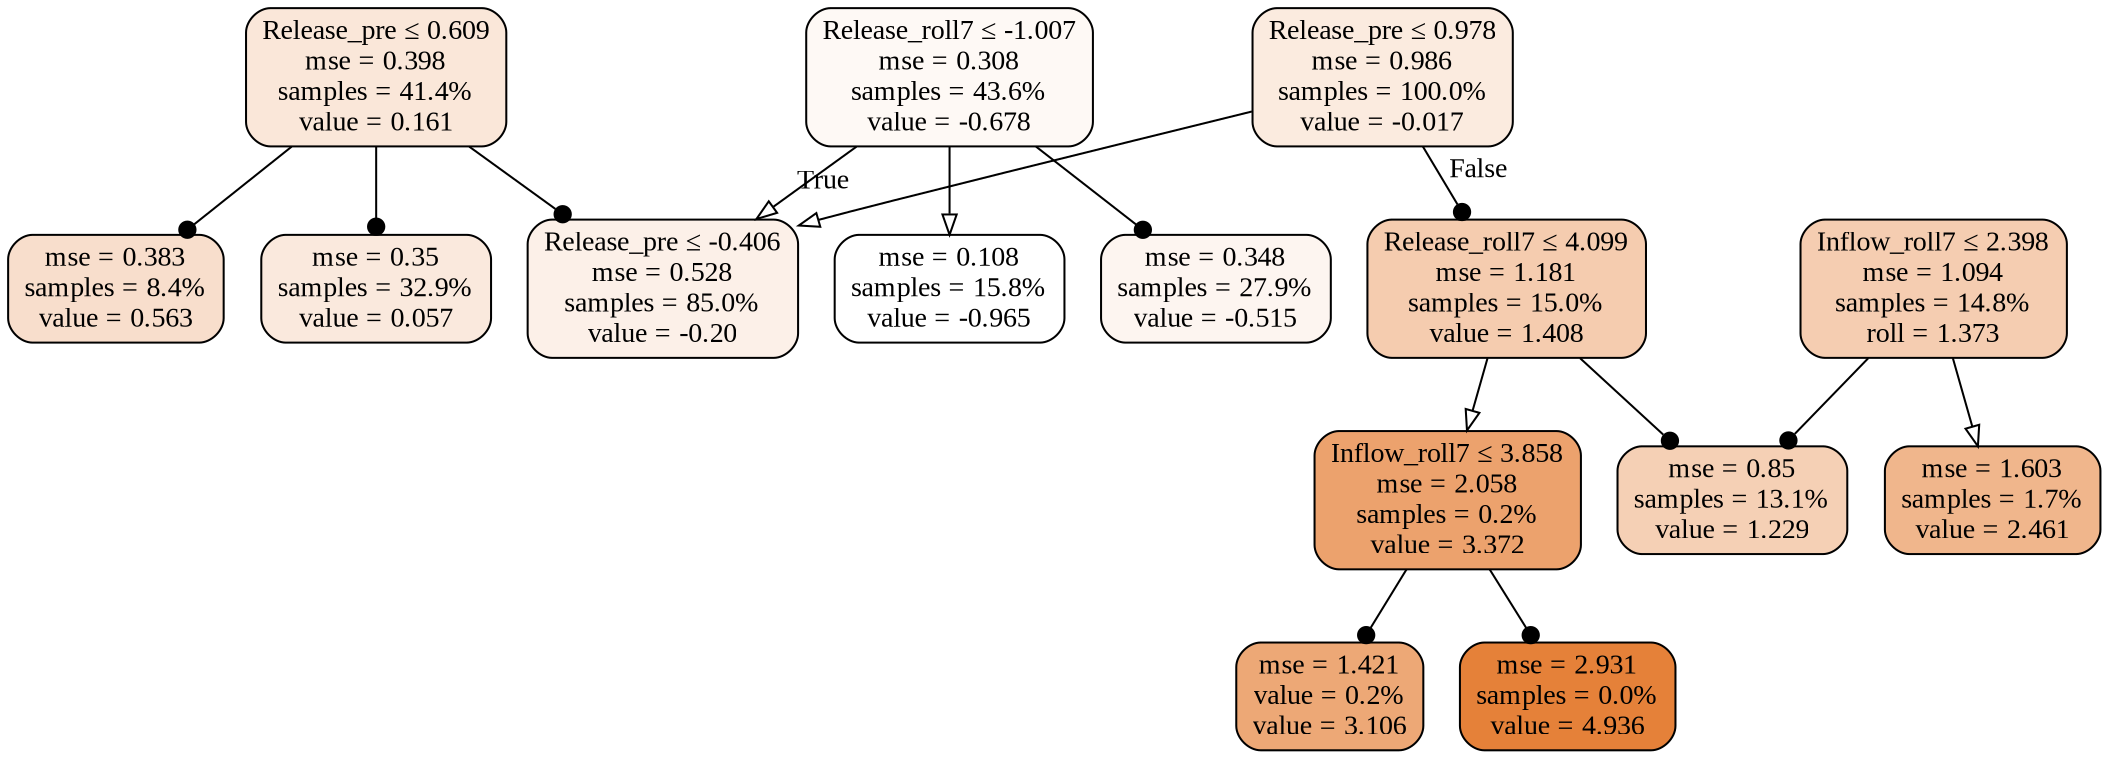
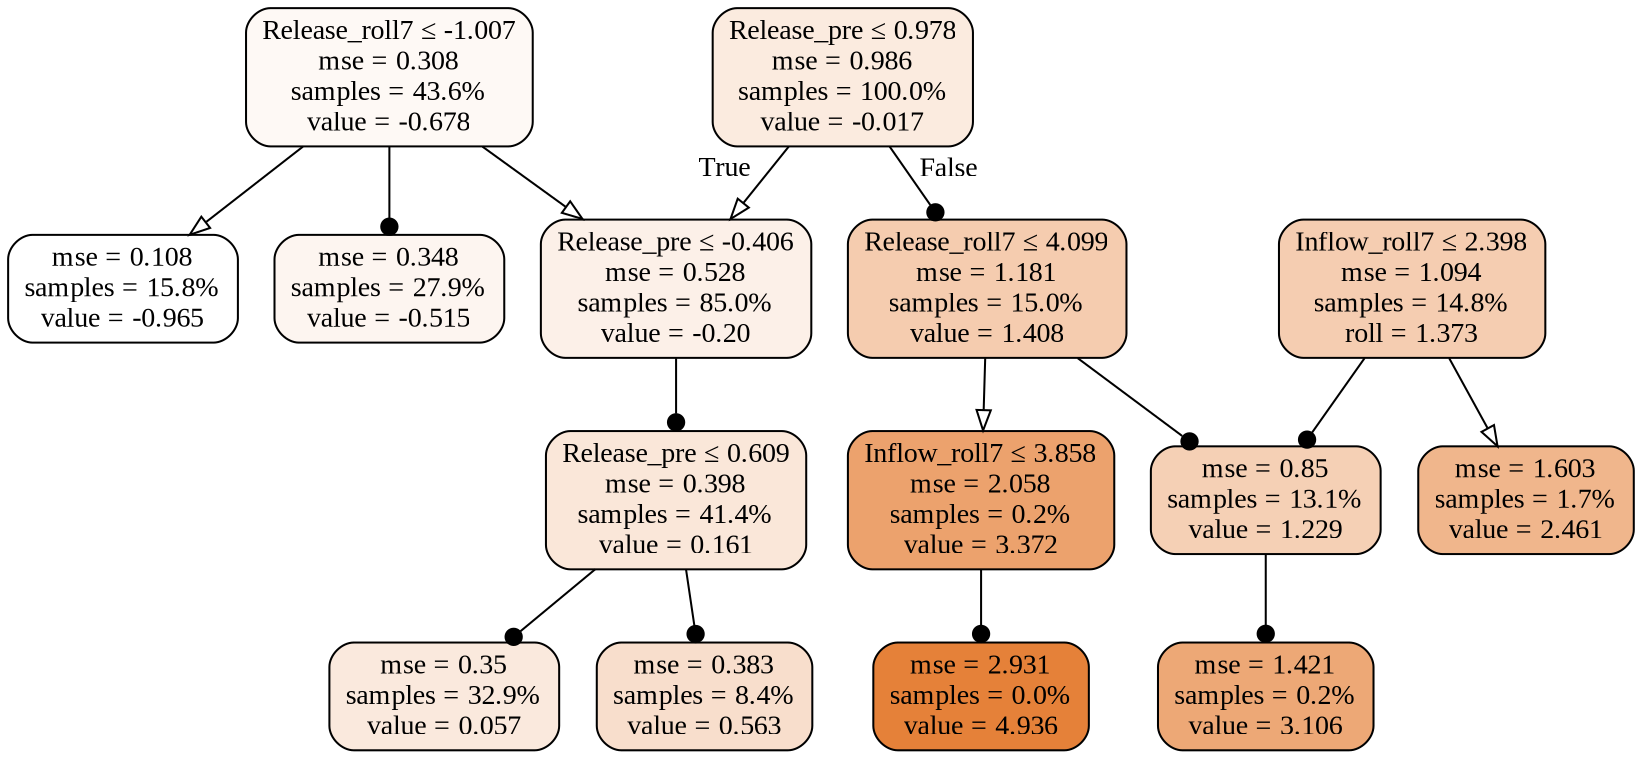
edge "Release_pre ≤ 0.609" -> "Release_pre ≤ -0.406": reversed
edge "Inflow_roll7 ≤ 3.858" -> "mse = 1.421": now "mse = 0.85" -> "mse = 1.421"
node "mse = 1.421": text "value = 0.2%" -> "samples = 0.2%"
